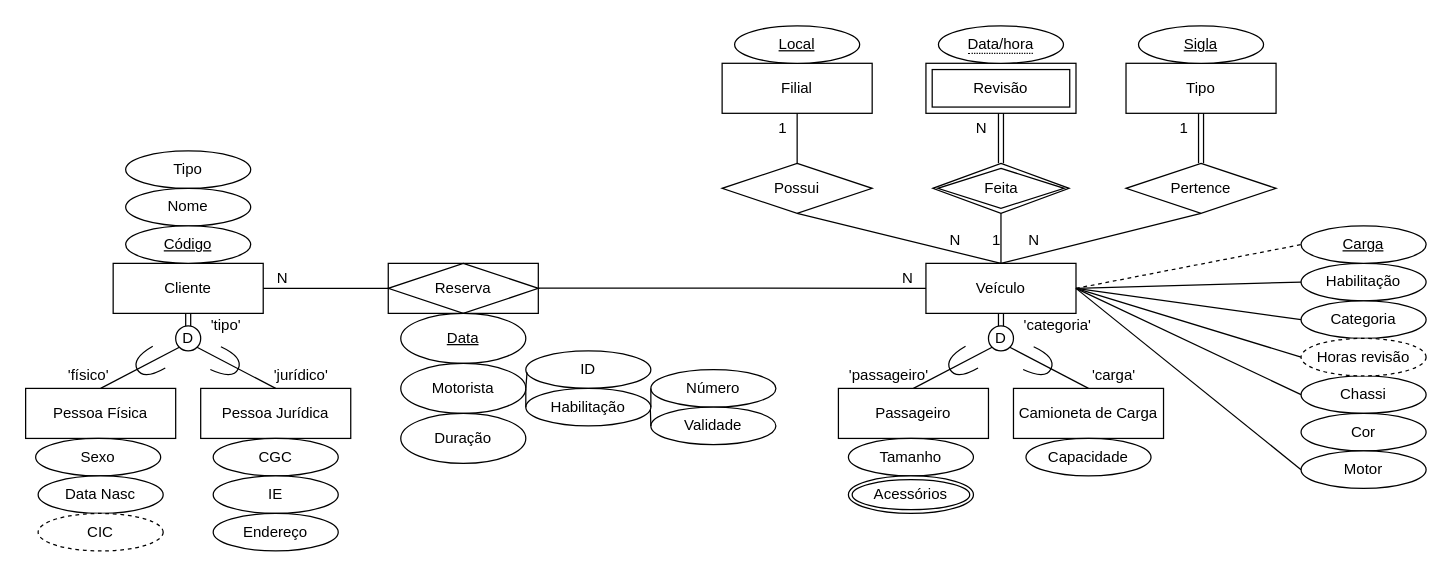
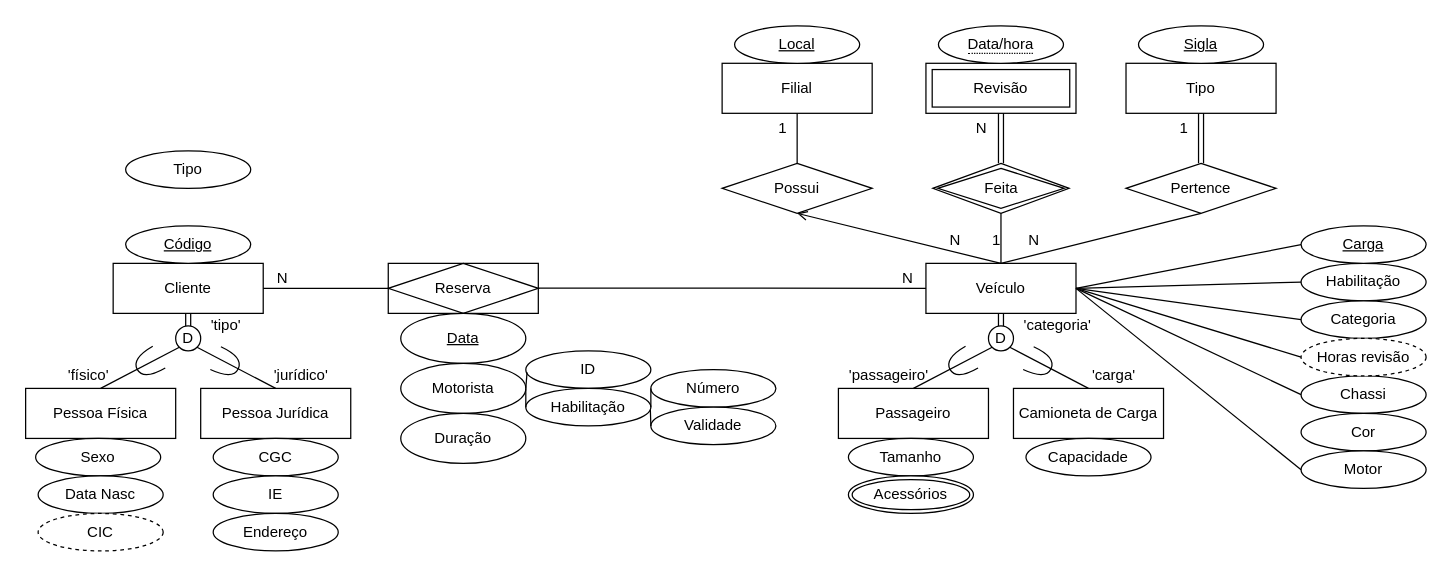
node "Nome": removed
edge "Possui" -- "Veículo": arrowhead none -> open
edge "Carga" -- "Veículo": style dashed -> solid
